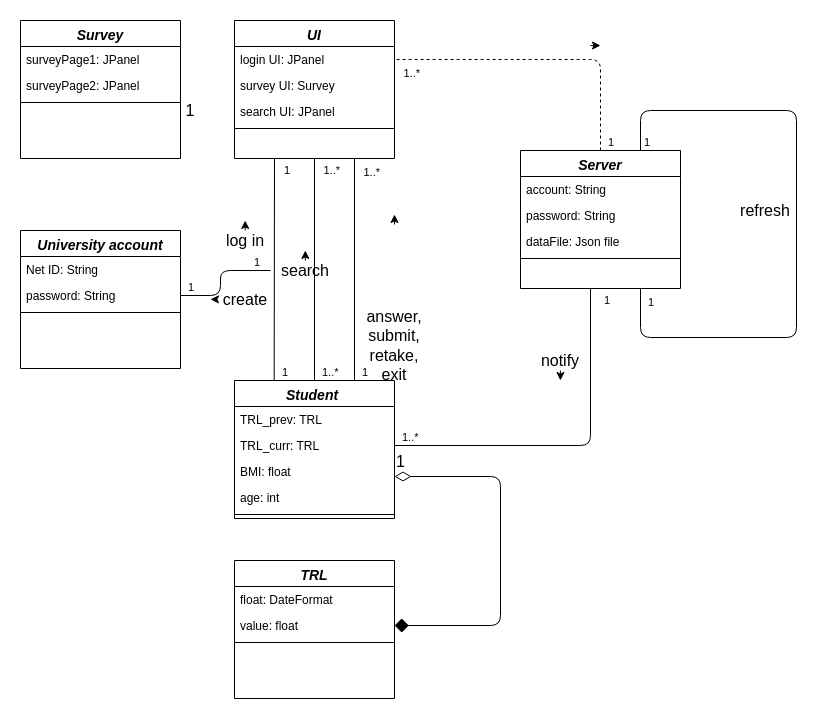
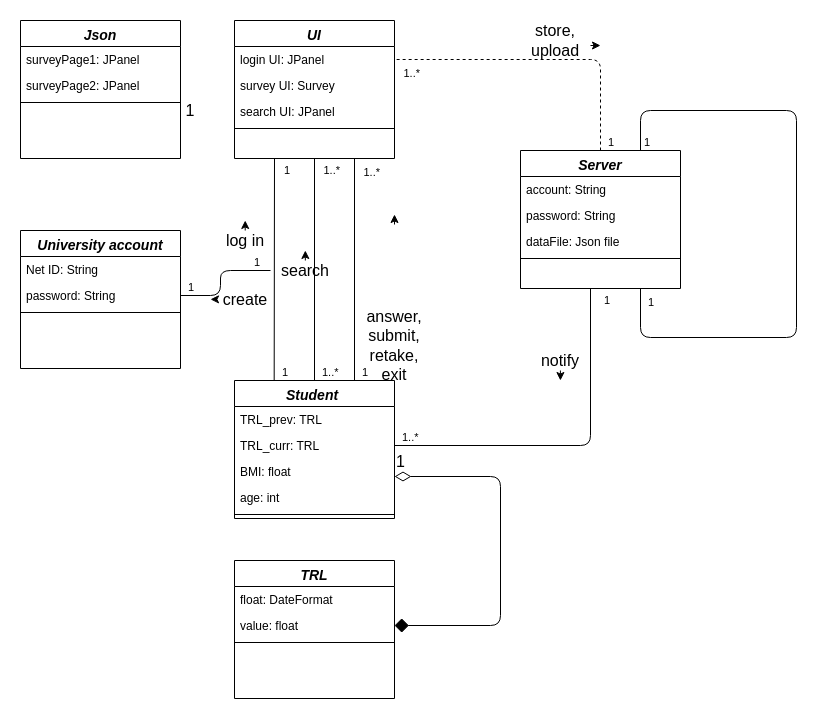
node "Survey": label "Survey" -> "Json"
node "store, upload": added
node "refresh": removed
